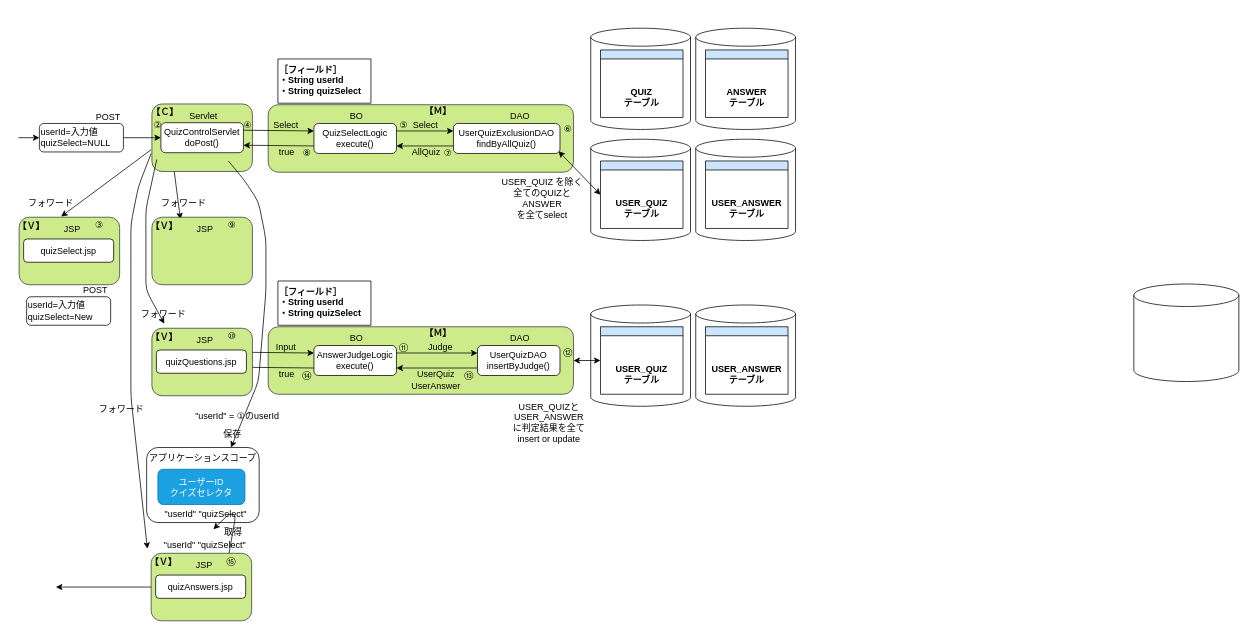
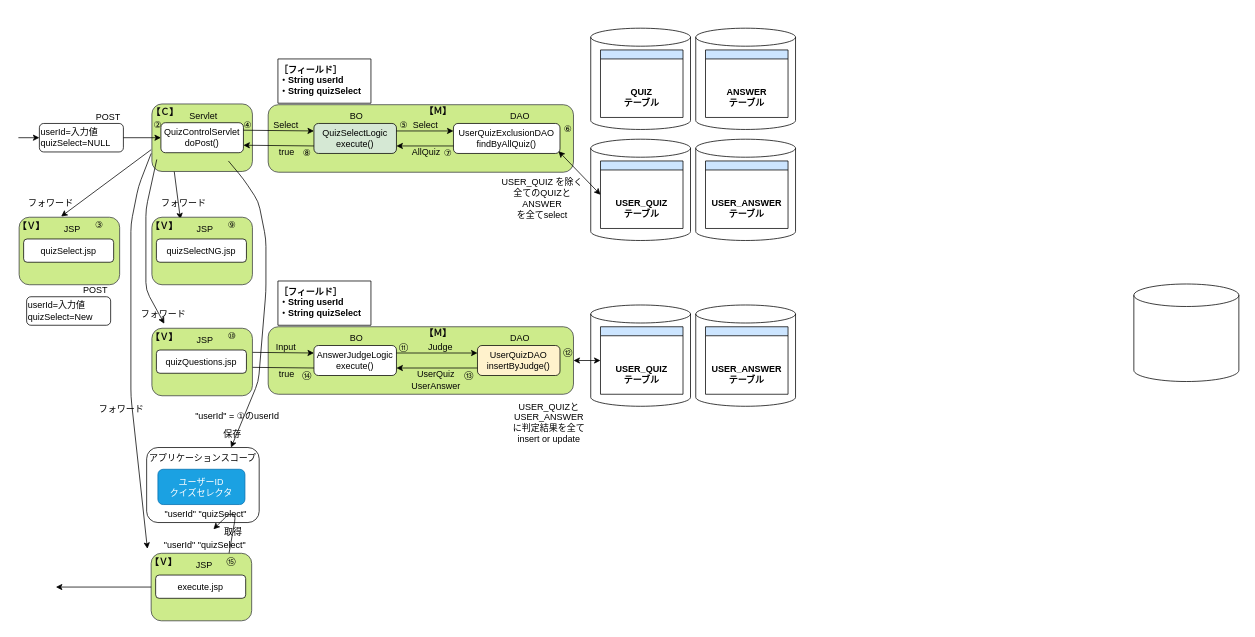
node "QuizSelectLogic execute()": fillcolor #ffffff -> #d5e8d4
node "quizSelectNG.jsp": added
node "UserQuizDAO insertByJudge()": fillcolor #ffffff -> #fff2cc
node "quizAnswers.jsp": label "quizAnswers.jsp" -> "execute.jsp"
